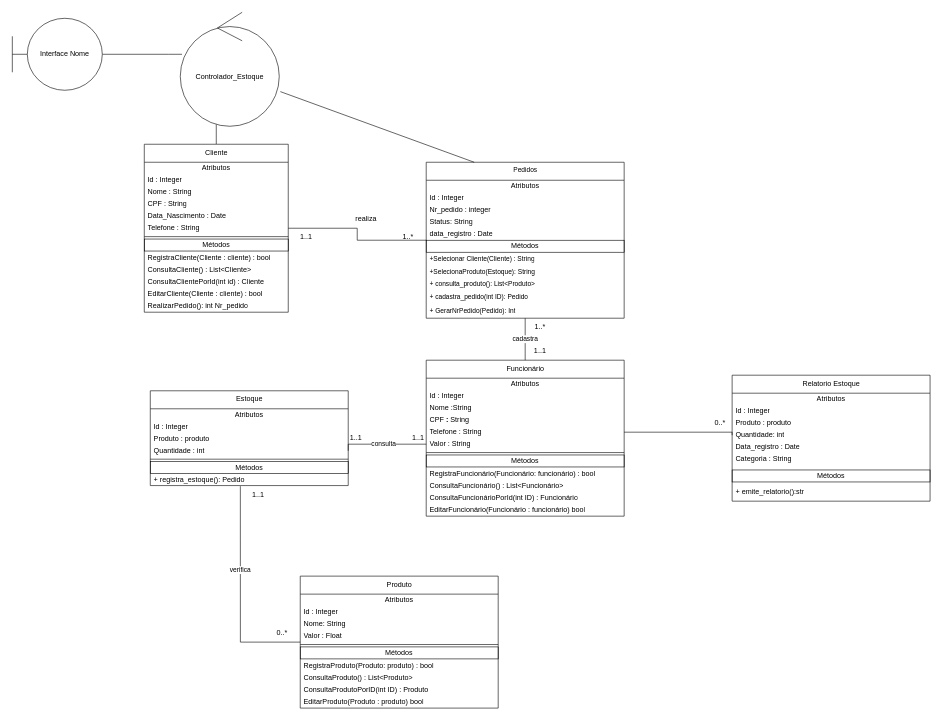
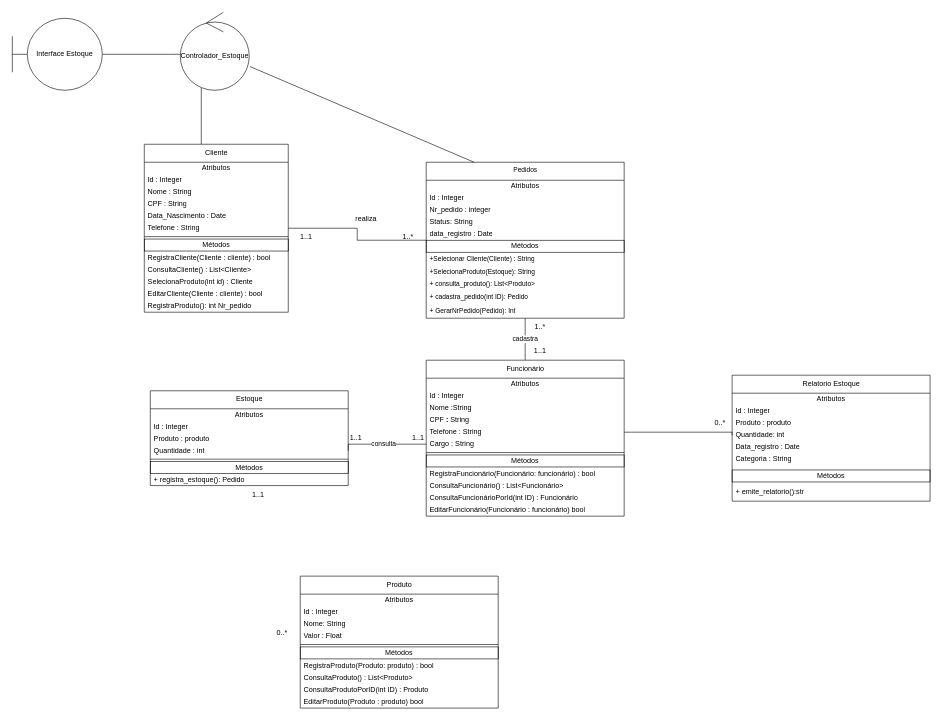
node "Interface Nome": label "Interface Nome" -> "Interface Estoque"
node "Controlador_Estoque": size 99x114 -> 69x78
node "ConsultaClientePorId(int id) : Cliente": label "ConsultaClientePorId(int id) : Cliente" -> "SelecionaProduto(int id) : Cliente"
node "RealizarPedido(): int Nr_pedido": label "RealizarPedido(): int Nr_pedido" -> "RegistraProduto(): int Nr_pedido"
node "Valor : String": label "Valor : String" -> "Cargo : String"
edge "+ registra_estoque(): Pedido" -- "Produto": removed, label "verifica"
